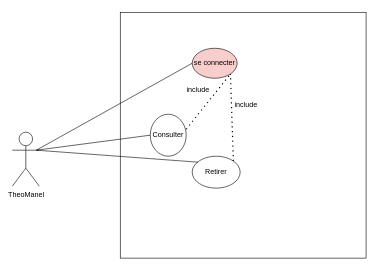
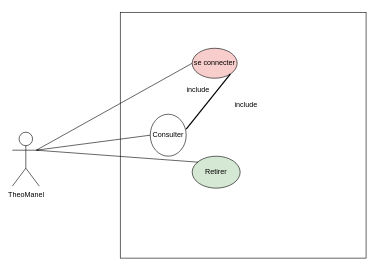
edge "se connecter" -- "Consulter": style dashed -> solid
edge "se connecter" -- "Retirer": removed
node "Retirer": fillcolor #ffffff -> #d5e8d4
